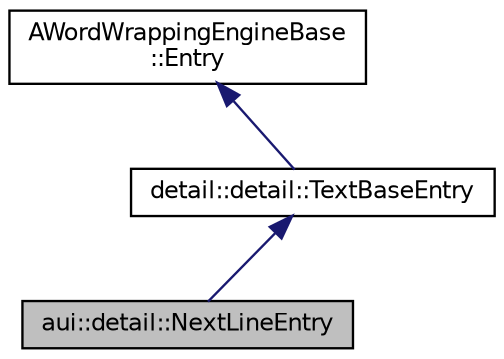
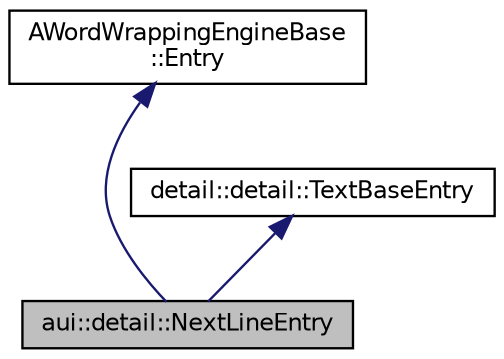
edge "detail::detail::TextBaseEntry" -> "AWordWrappingEngineBase ::Entry": now "aui::detail::NextLineEntry" -> "AWordWrappingEngineBase ::Entry"
